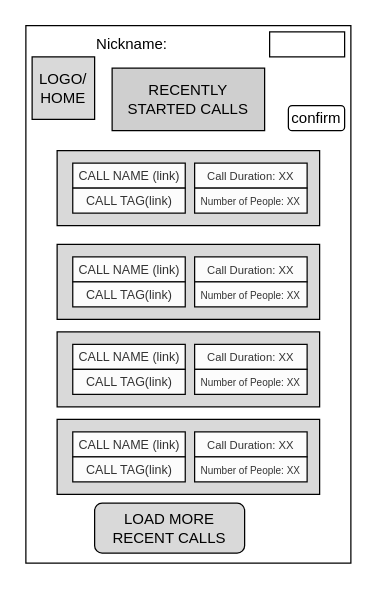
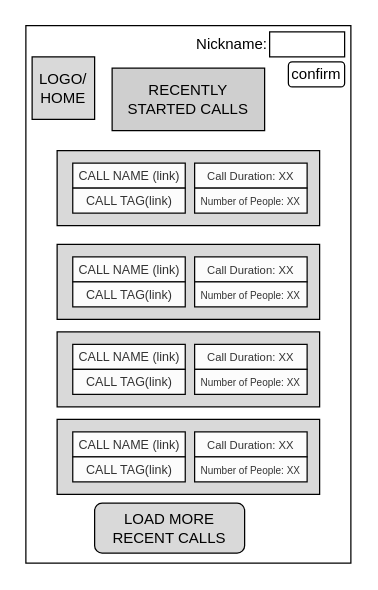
node "Nickname:": moved (132, 44) -> (232, 44)
node "confirm": moved (316, 118) -> (316, 74)
